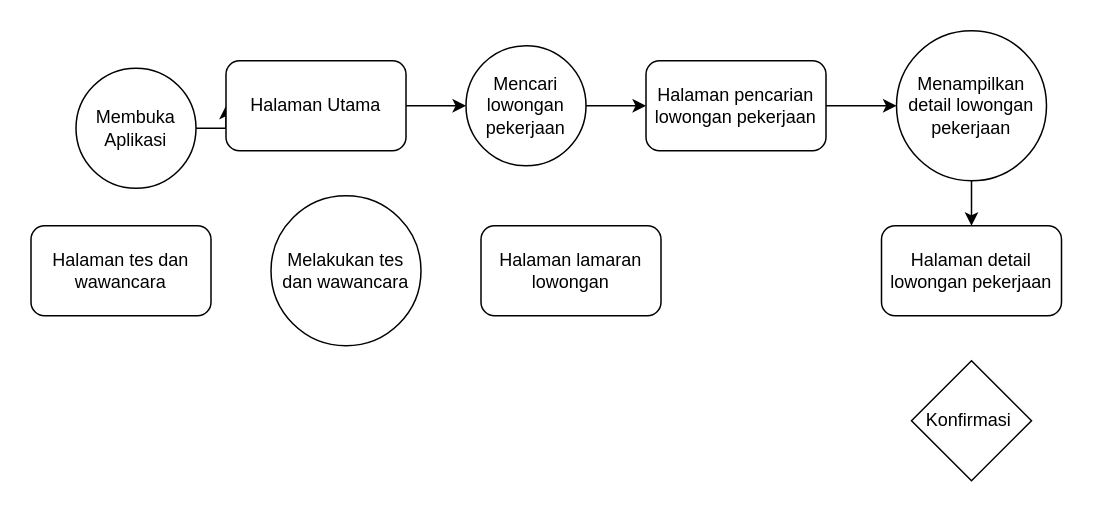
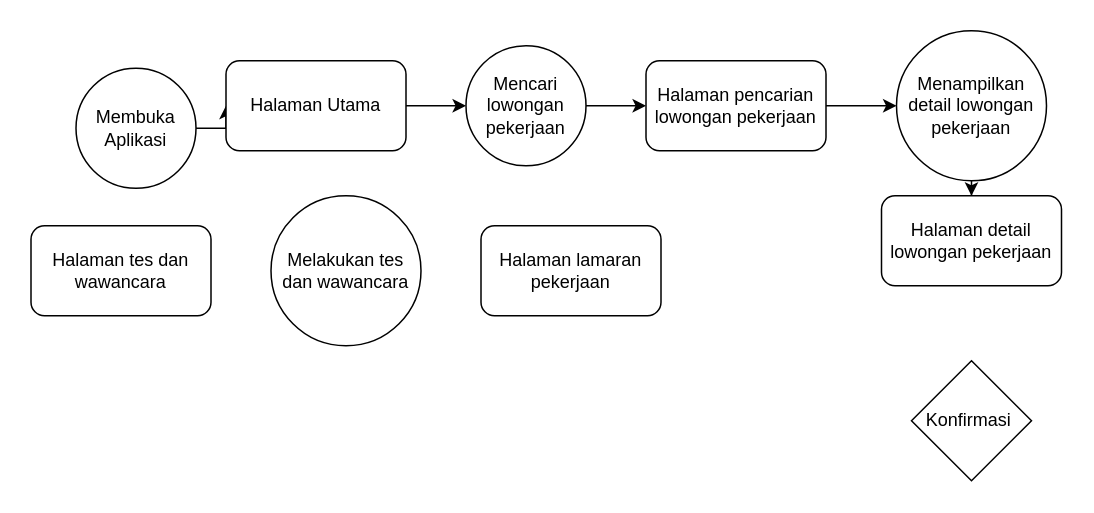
node "Halaman lamaran lowongan": label "Halaman lamaran lowongan" -> "Halaman lamaran pekerjaan"
node "Halaman detail lowongan pekerjaan": moved (971, 271) -> (971, 241)
